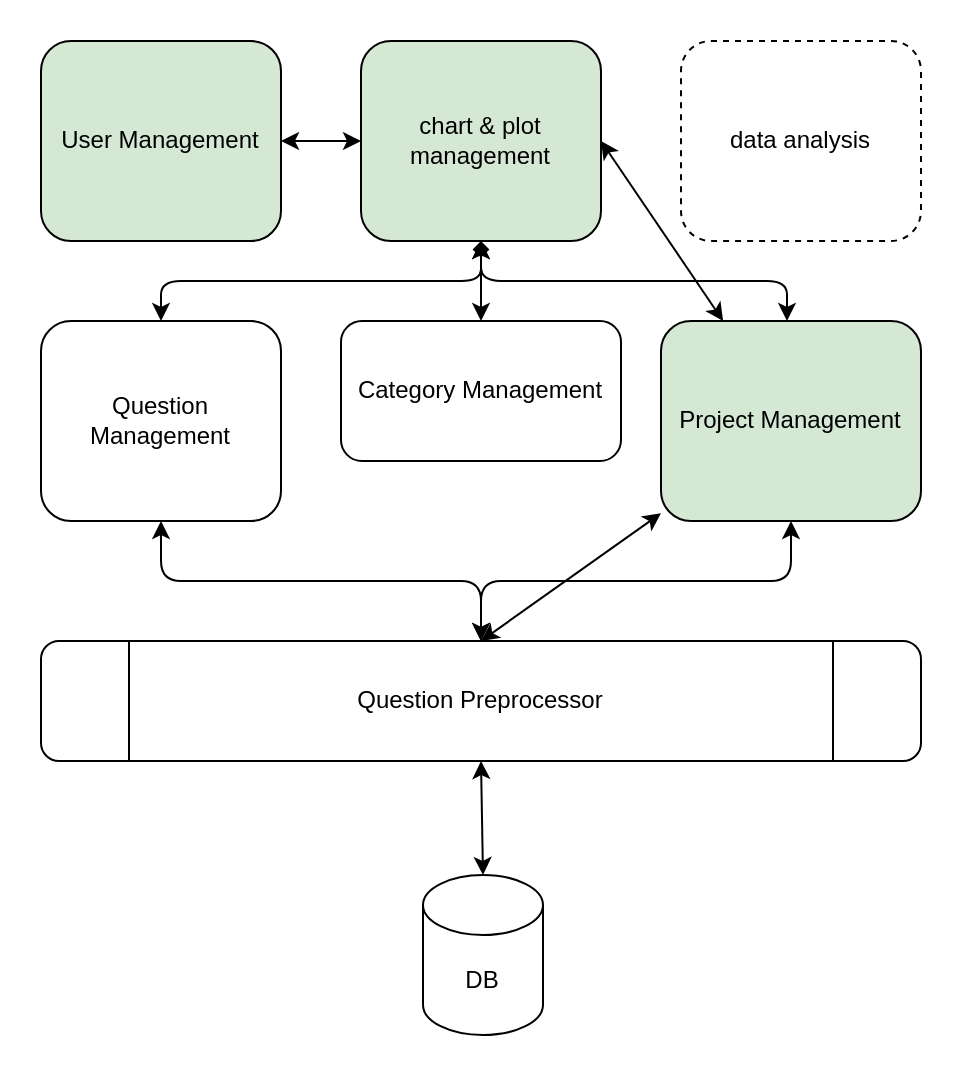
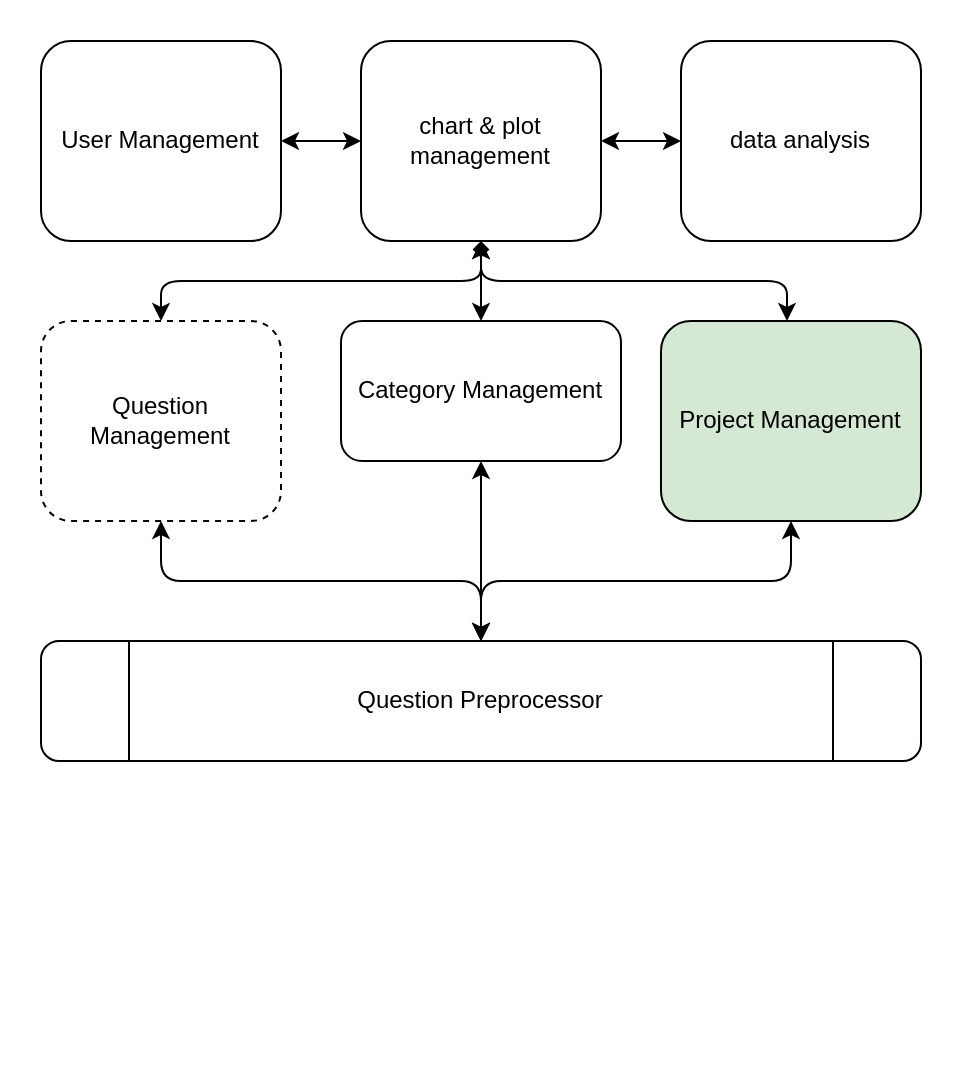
node "User Management": fillcolor #d5e8d4 -> #ffffff
node "chart & plot management": fillcolor #d5e8d4 -> #ffffff
node "data analysis": style dashed -> solid
edge "chart & plot management" -- "Project Management": now "chart & plot management" -- "data analysis"
node "Question Management": style solid -> dashed
edge "Project Management" -- "Question Preprocessor": now "Category Management" -- "Question Preprocessor"
edge "Question Preprocessor" -- "DB": removed
node "DB": removed
